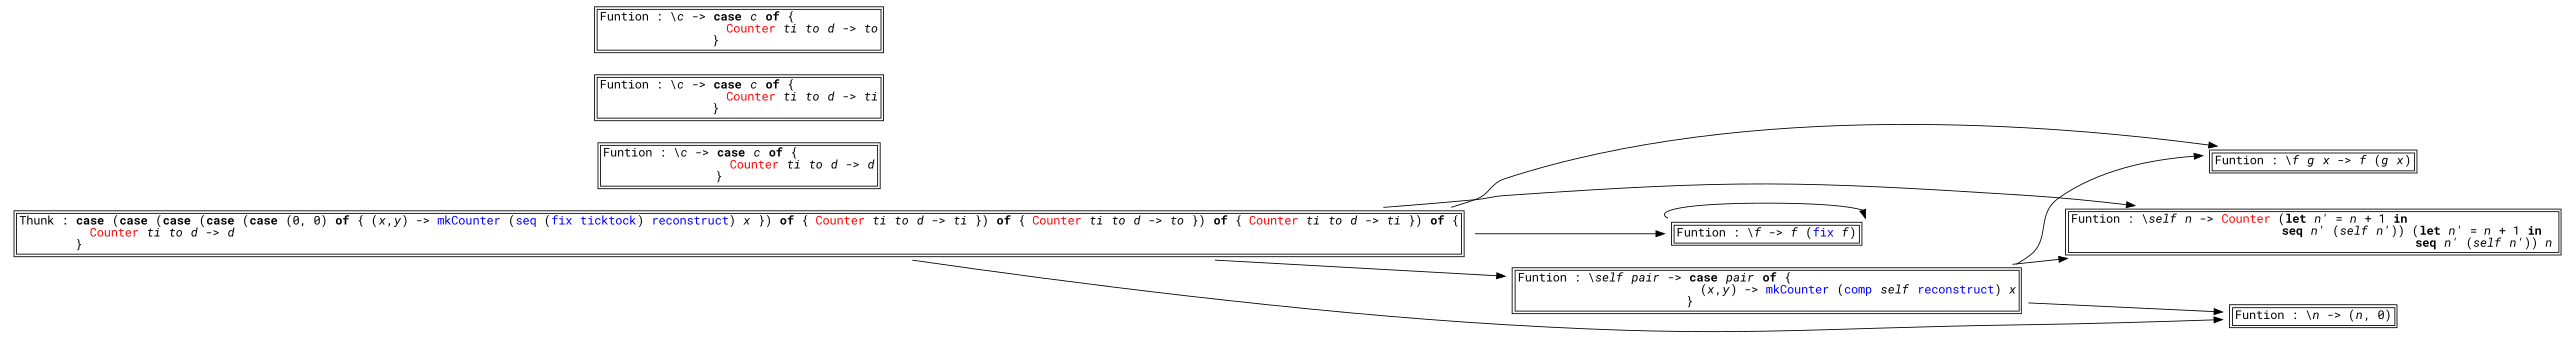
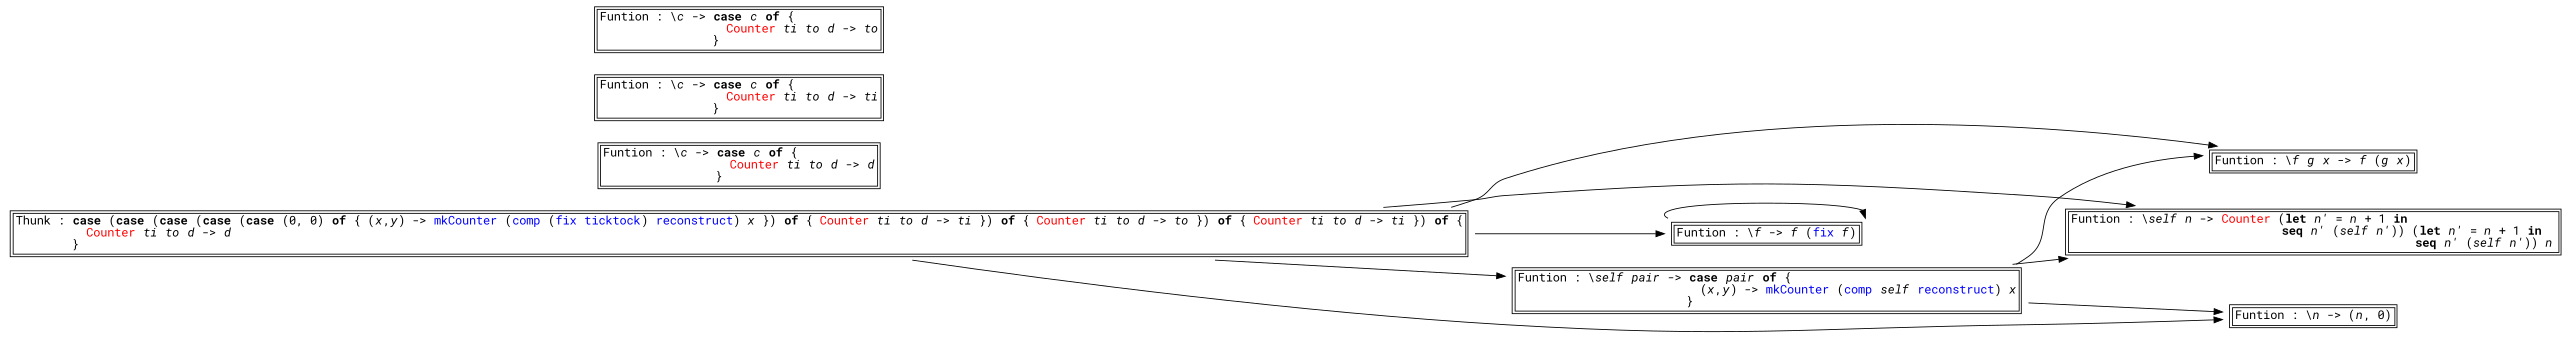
node "Thunk :": text "seq" -> "comp"
